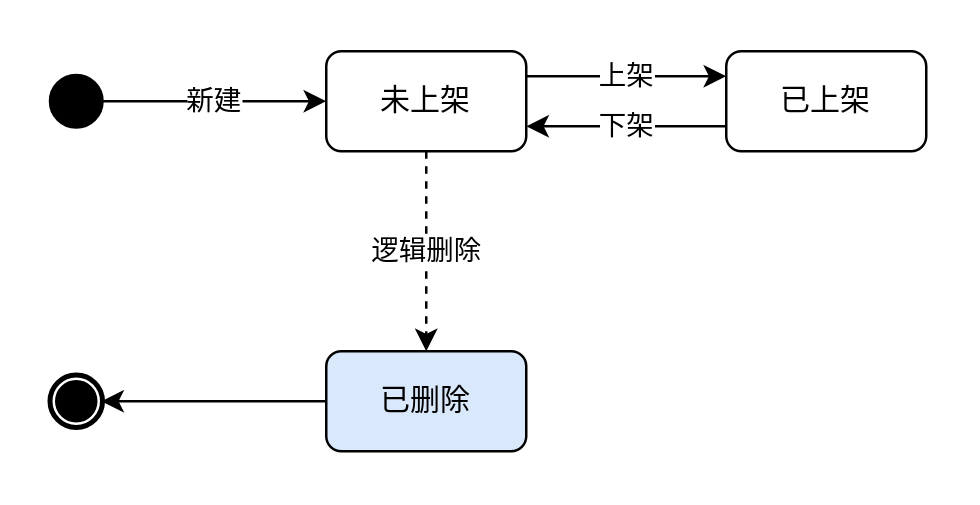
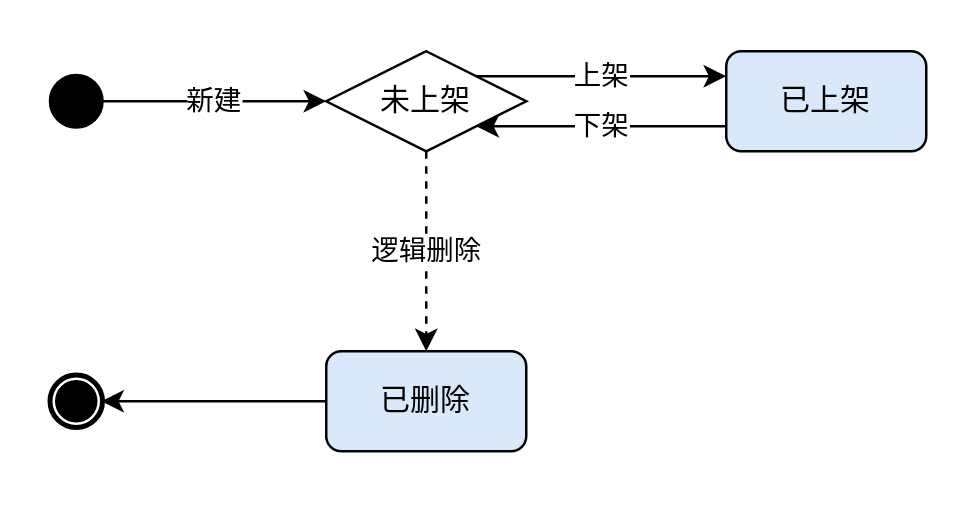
node "未上架": shape rounded rectangle -> diamond
node "已上架": fillcolor #ffffff -> #dae8fc
